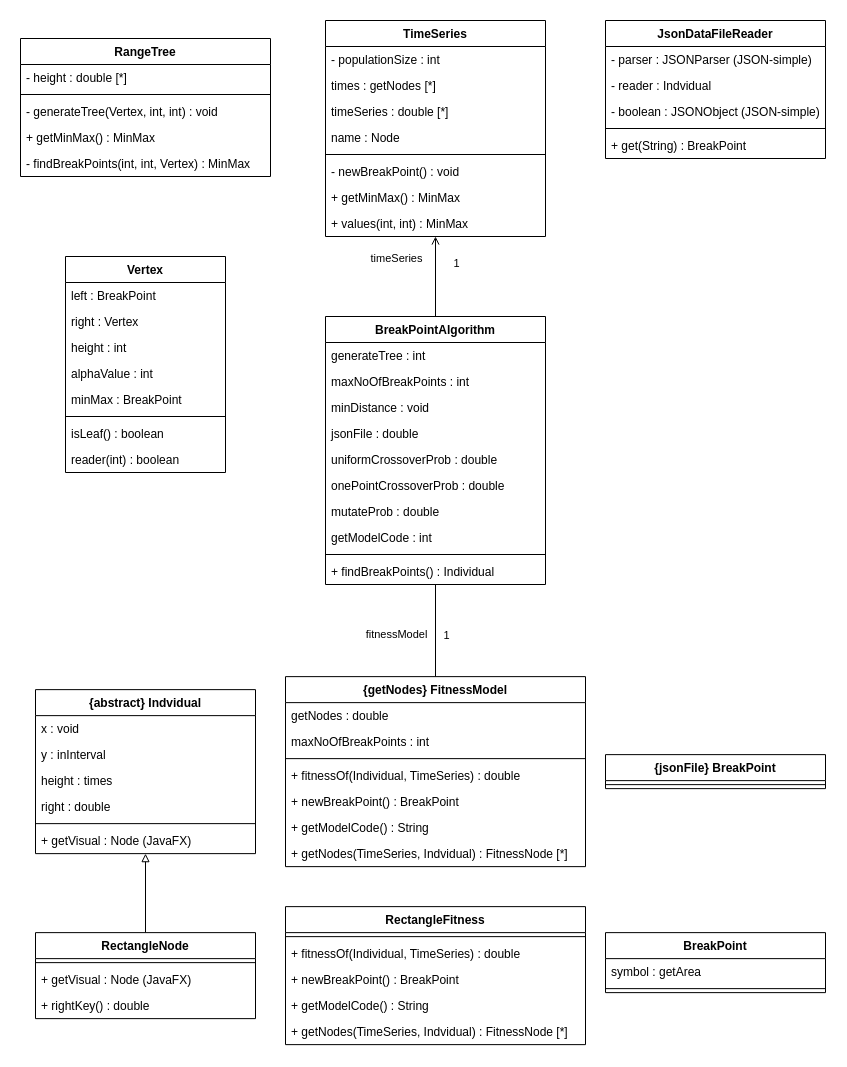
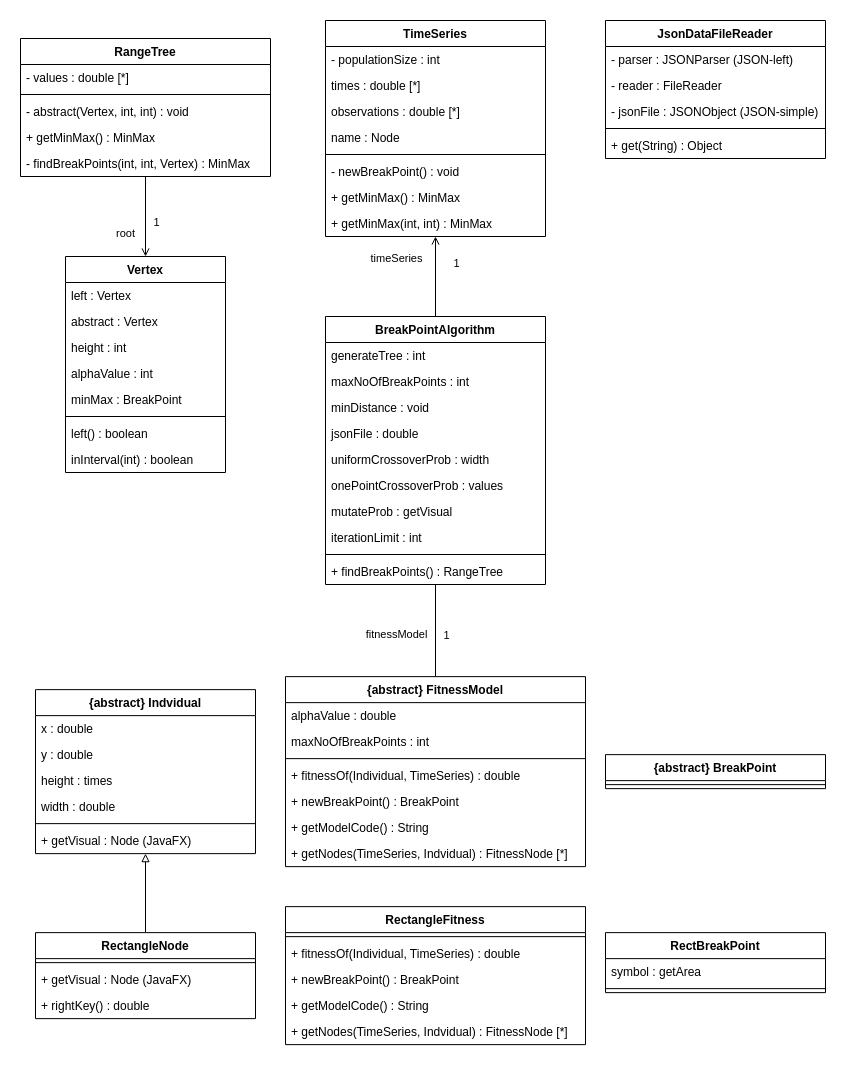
node "- parser : JSONParser (JSON-simple)": label "- parser : JSONParser (JSON-simple)" -> "- parser : JSONParser (JSON-left)"
node "- height : double [*]": label "- height : double [*]" -> "- values : double [*]"
node "times : getNodes [*]": label "times : getNodes [*]" -> "times : double [*]"
node "- reader : Indvidual": label "- reader : Indvidual" -> "- reader : FileReader"
node "- generateTree(Vertex, int, int) : void": label "- generateTree(Vertex, int, int) : void" -> "- abstract(Vertex, int, int) : void"
node "timeSeries : double [*]": label "timeSeries : double [*]" -> "observations : double [*]"
node "- boolean : JSONObject (JSON-simple)": label "- boolean : JSONObject (JSON-simple)" -> "- jsonFile : JSONObject (JSON-simple)"
node "+ get(String) : BreakPoint": label "+ get(String) : BreakPoint" -> "+ get(String) : Object"
edge "RangeTree" -> "Vertex": added, labels "1", "root"
node "+ values(int, int) : MinMax": label "+ values(int, int) : MinMax" -> "+ getMinMax(int, int) : MinMax"
node "left : BreakPoint": label "left : BreakPoint" -> "left : Vertex"
node "right : Vertex": label "right : Vertex" -> "abstract : Vertex"
node "isLeaf() : boolean": label "isLeaf() : boolean" -> "left() : boolean"
node "reader(int) : boolean": label "reader(int) : boolean" -> "inInterval(int) : boolean"
node "uniformCrossoverProb : double": label "uniformCrossoverProb : double" -> "uniformCrossoverProb : width"
node "onePointCrossoverProb : double": label "onePointCrossoverProb : double" -> "onePointCrossoverProb : values"
node "mutateProb : double": label "mutateProb : double" -> "mutateProb : getVisual"
node "getModelCode : int": label "getModelCode : int" -> "iterationLimit : int"
node "+ findBreakPoints() : Individual": label "+ findBreakPoints() : Individual" -> "+ findBreakPoints() : RangeTree"
node "{getNodes} FitnessModel": label "{getNodes} FitnessModel" -> "{abstract} FitnessModel"
node "getNodes : double": label "getNodes : double" -> "alphaValue : double"
node "x : void": label "x : void" -> "x : double"
node "y : inInterval": label "y : inInterval" -> "y : double"
node "{jsonFile} BreakPoint": label "{jsonFile} BreakPoint" -> "{abstract} BreakPoint"
node "right : double": label "right : double" -> "width : double"
node "BreakPoint": label "BreakPoint" -> "RectBreakPoint"
